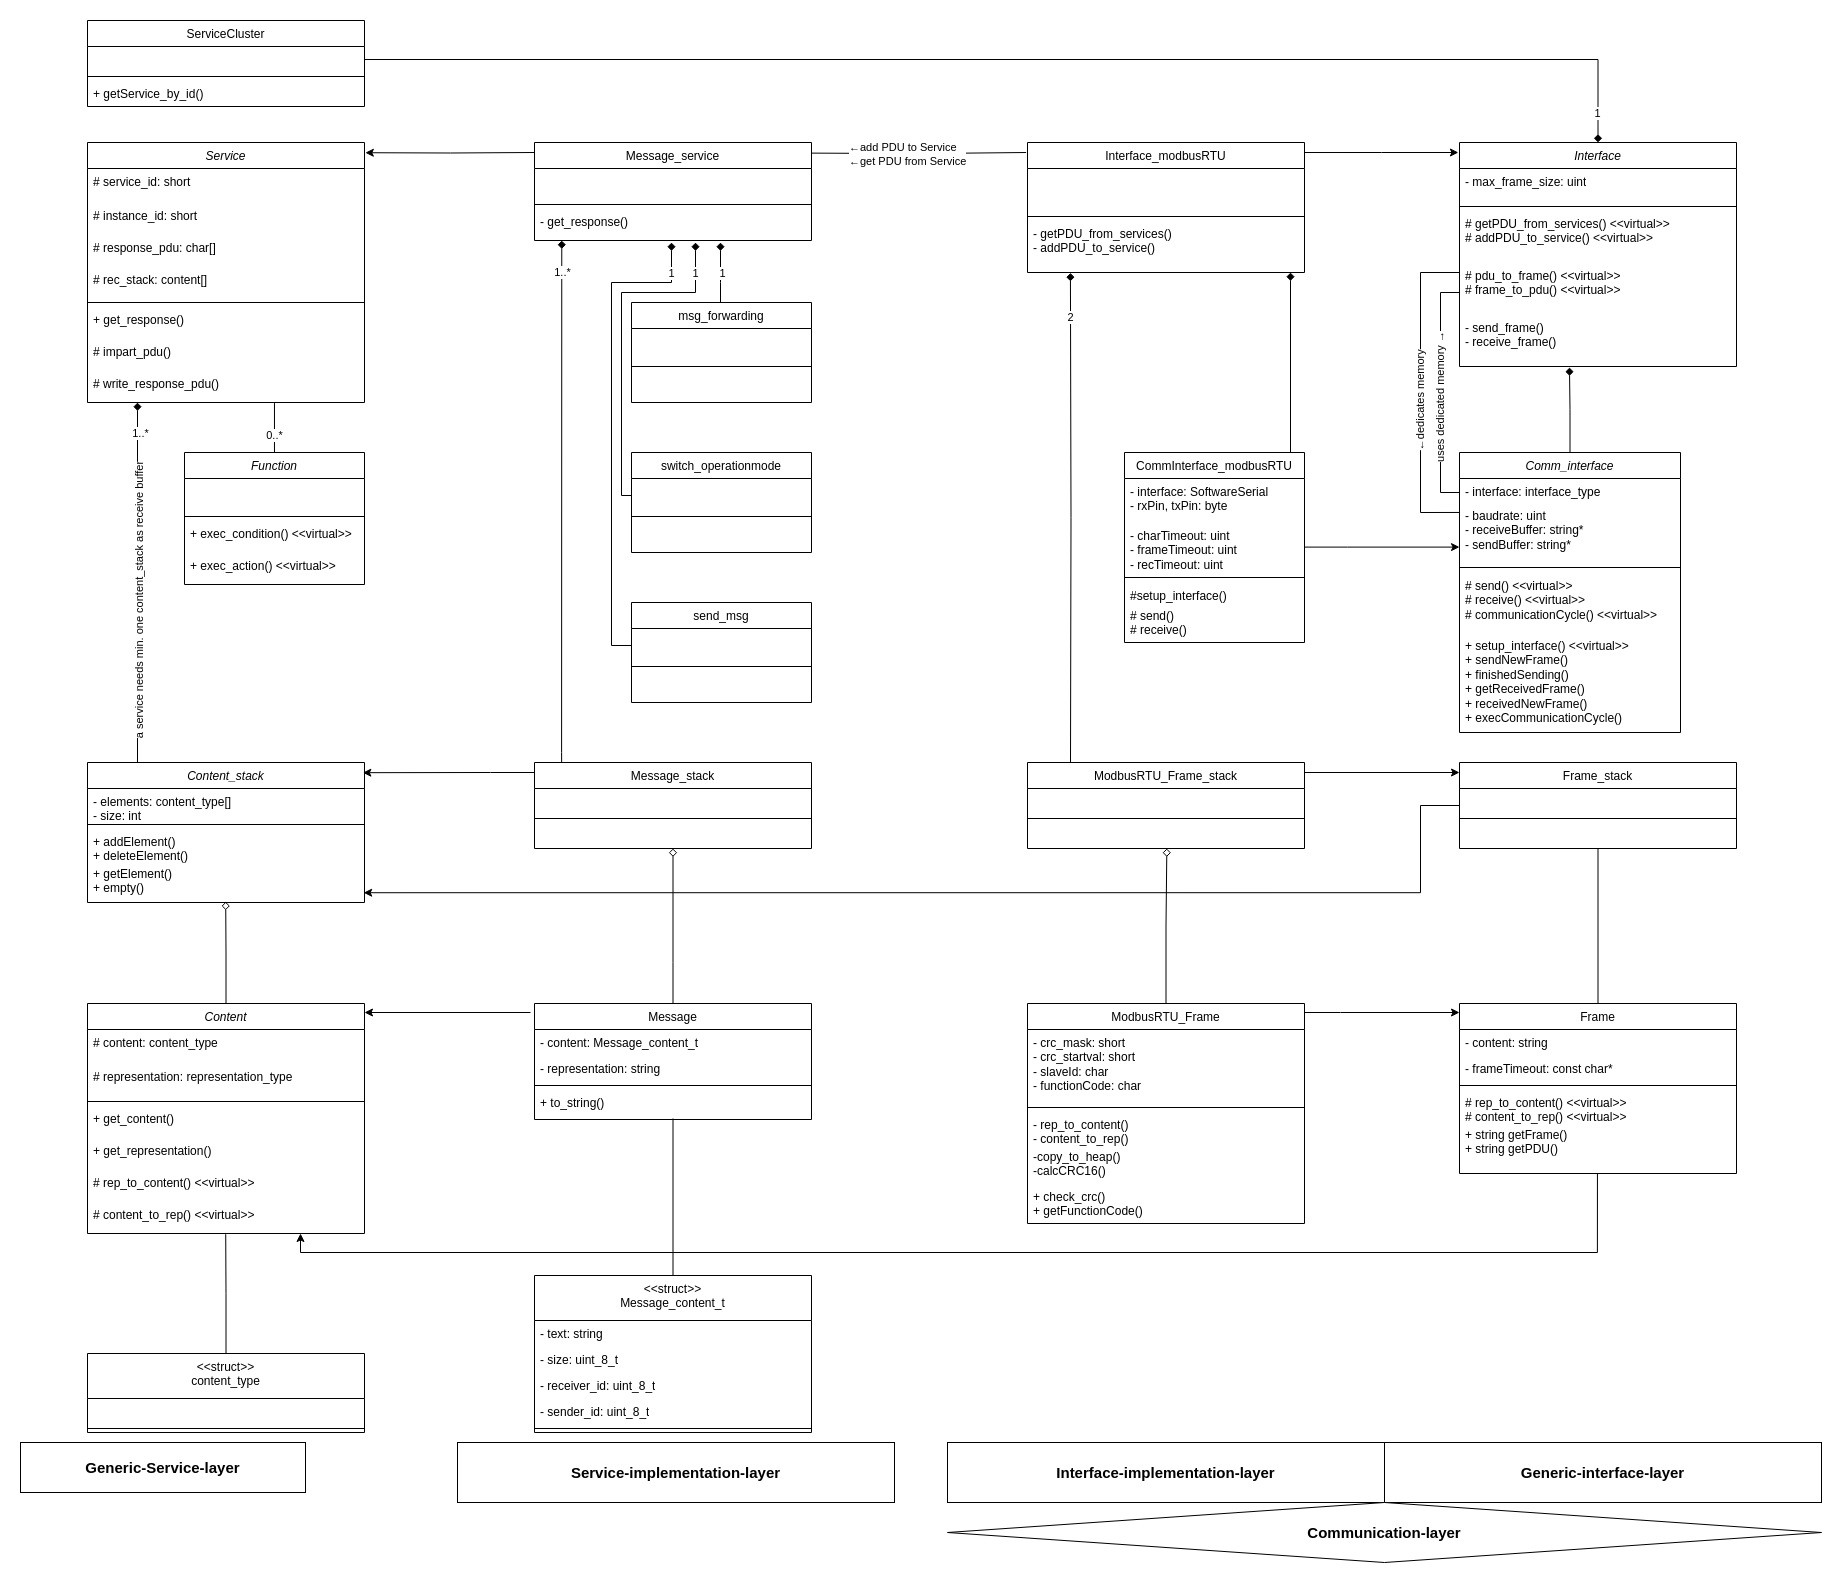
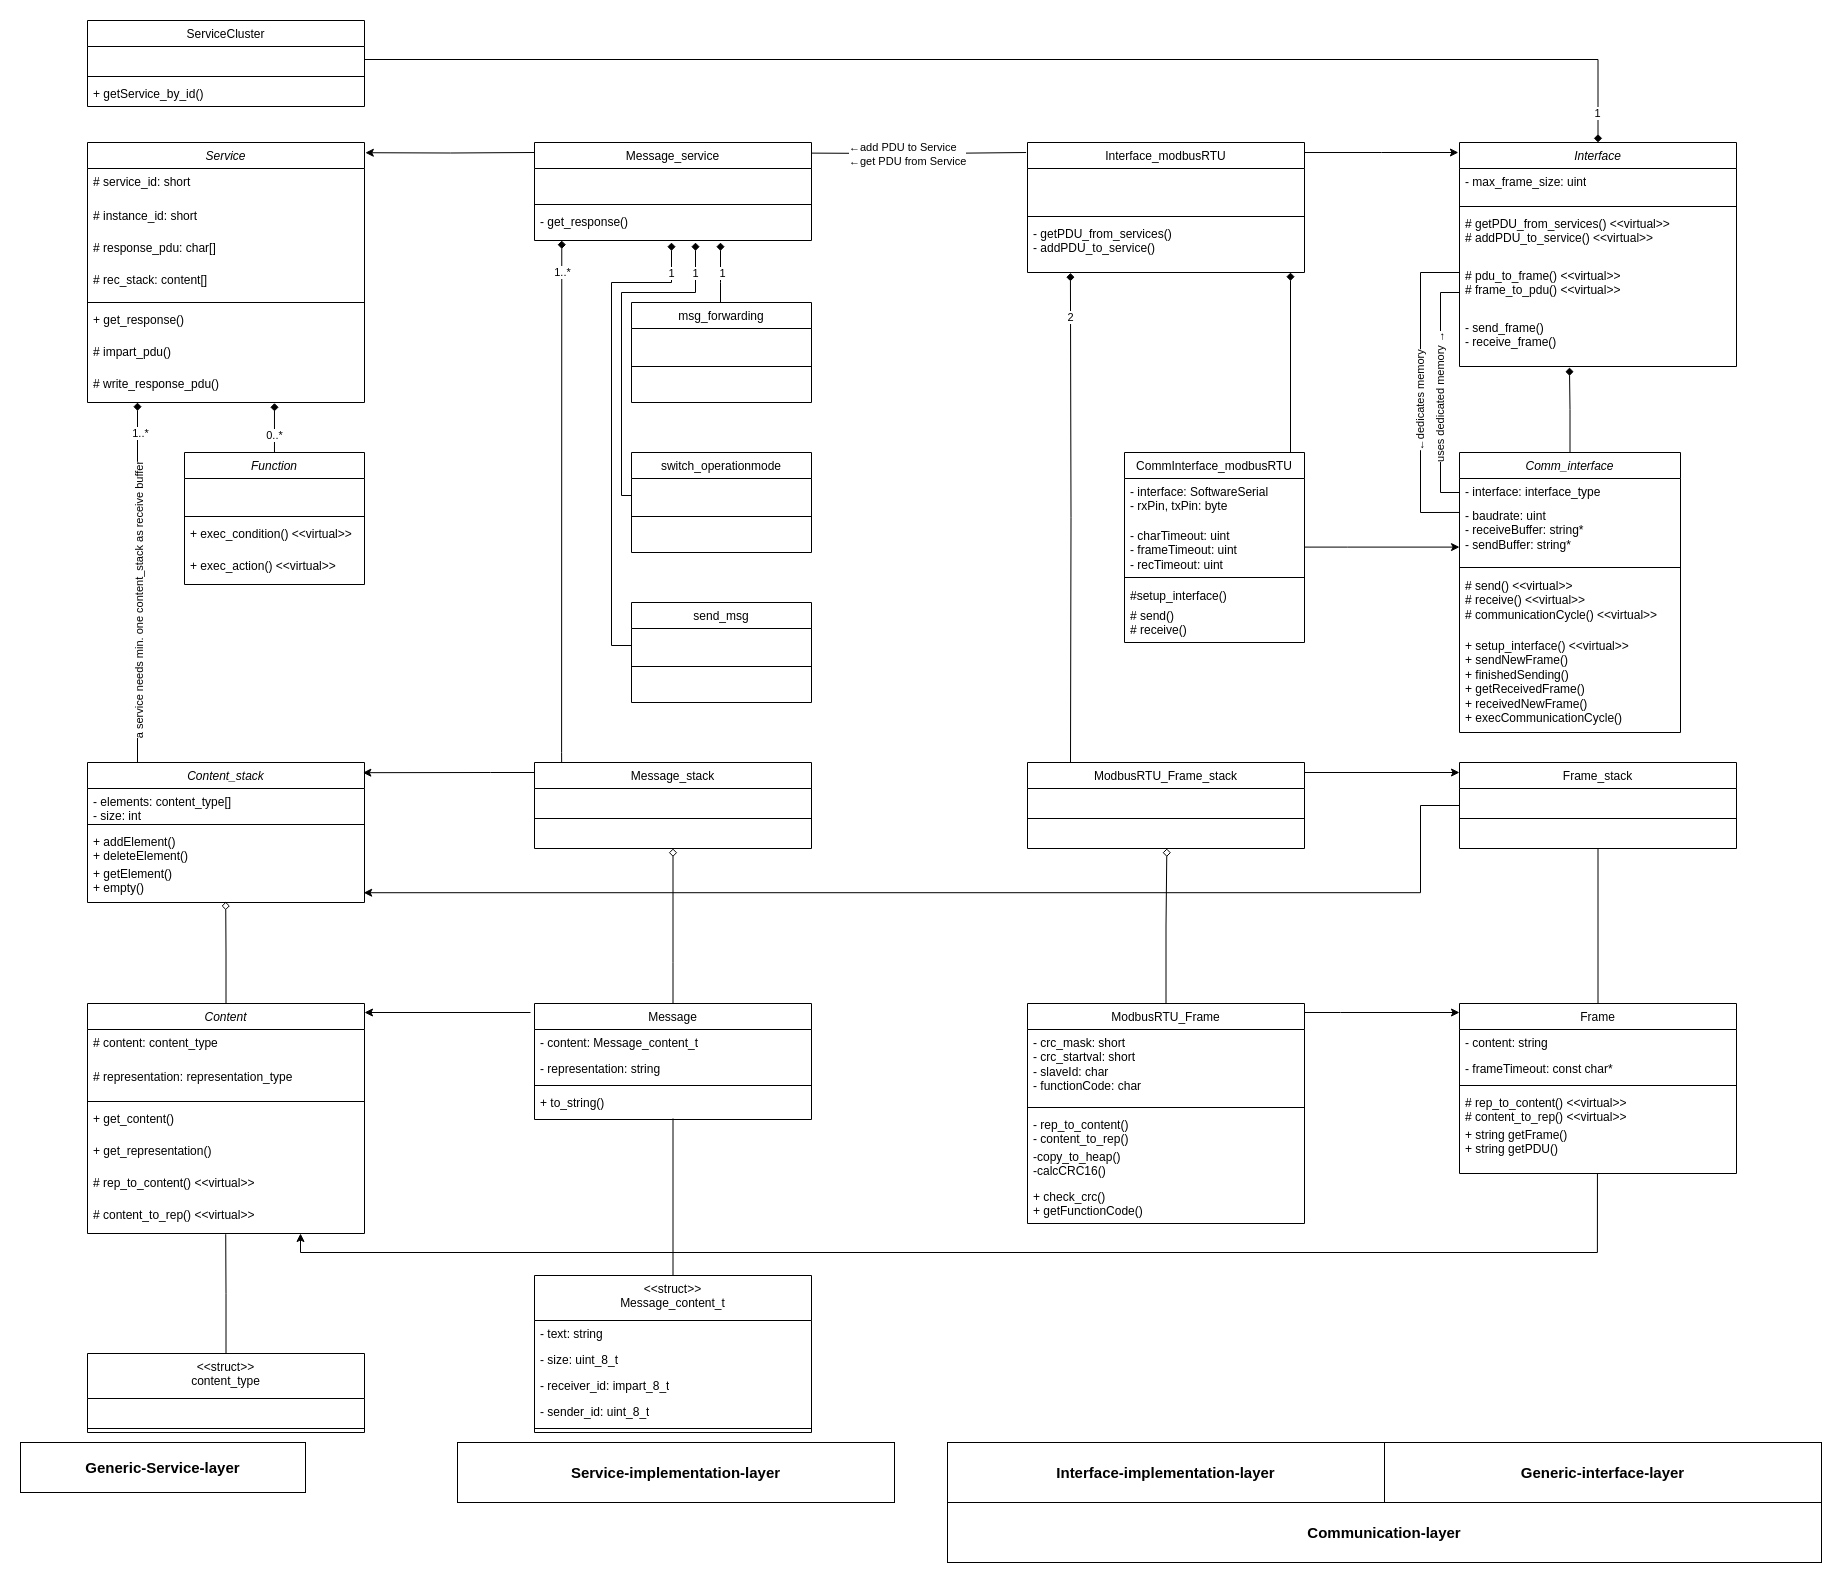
edge "# write_response_pdu()" -- "Function": arrowhead none -> diamond
node "- receiver_id: uint_8_t": label "- receiver_id: uint_8_t" -> "- receiver_id: impart_8_t"
node "Communication-layer": shape diamond -> rectangle
